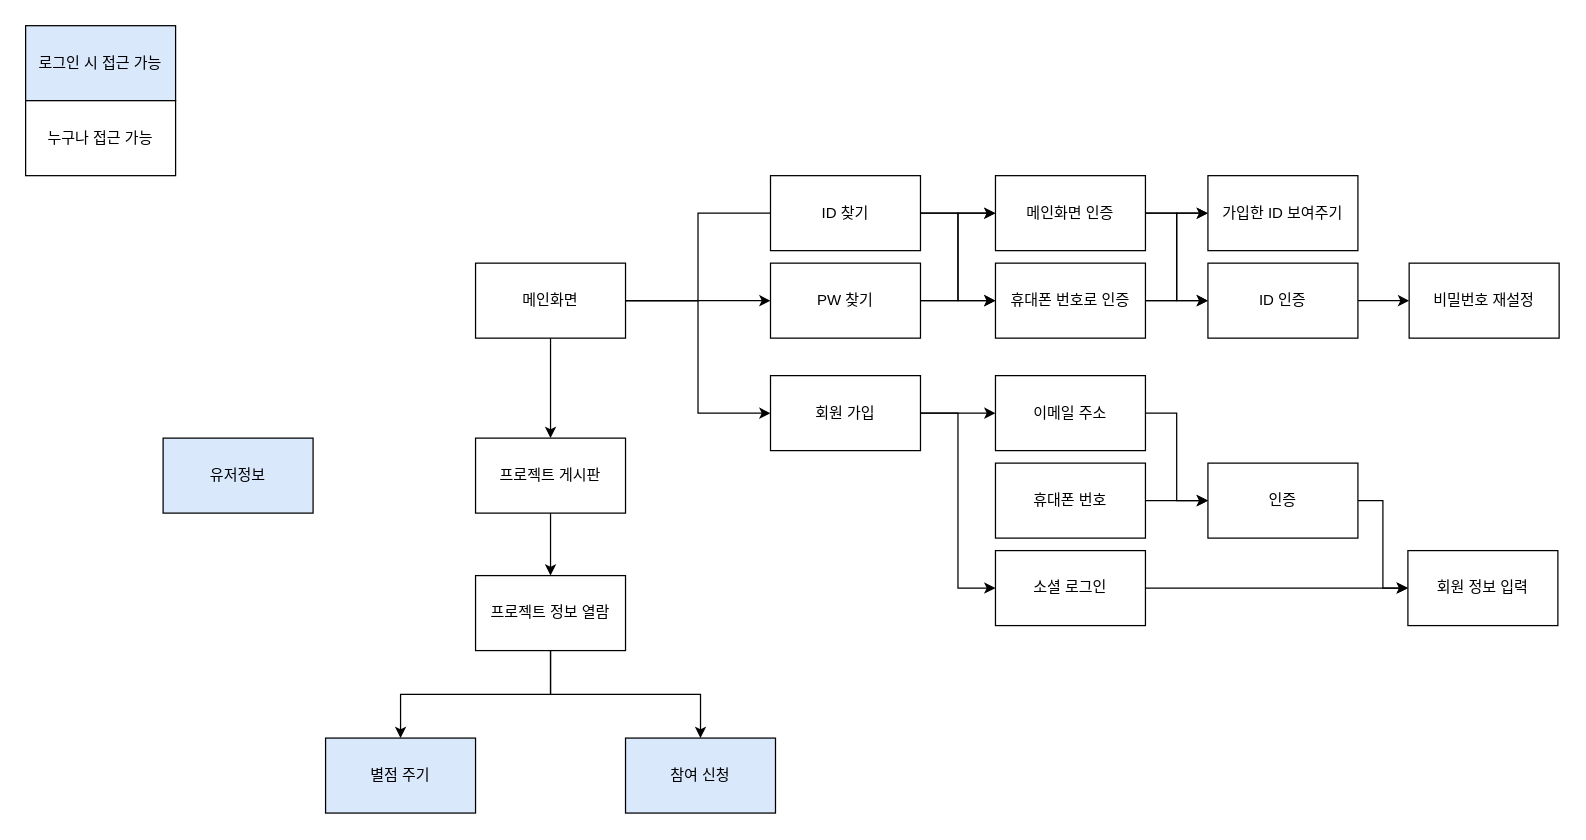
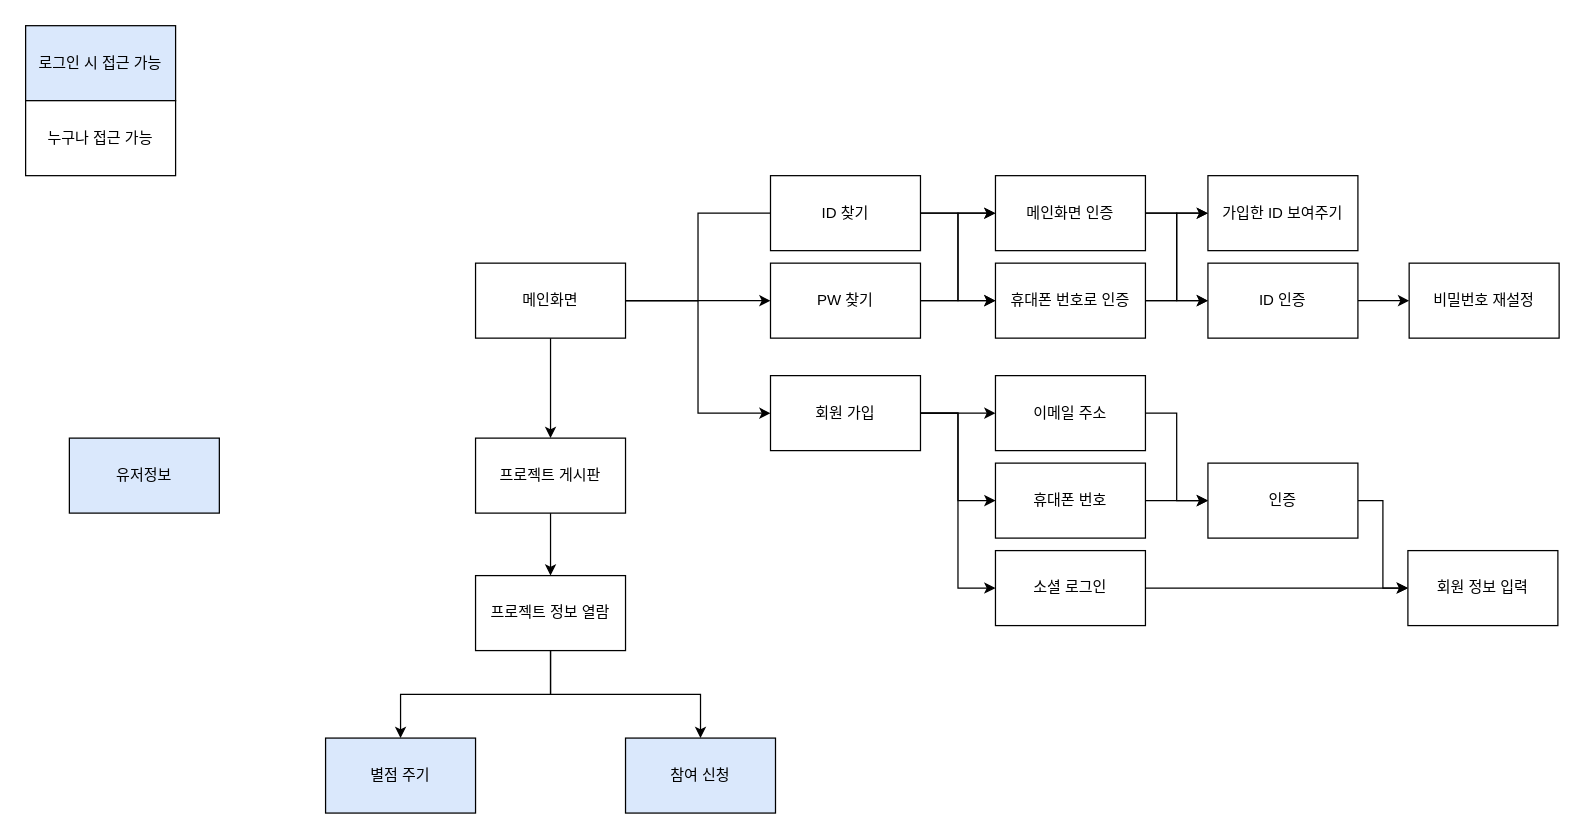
node "유저정보": moved (238, 476) -> (144, 476)
edge "회원 가입" -> "휴대폰 번호": added
